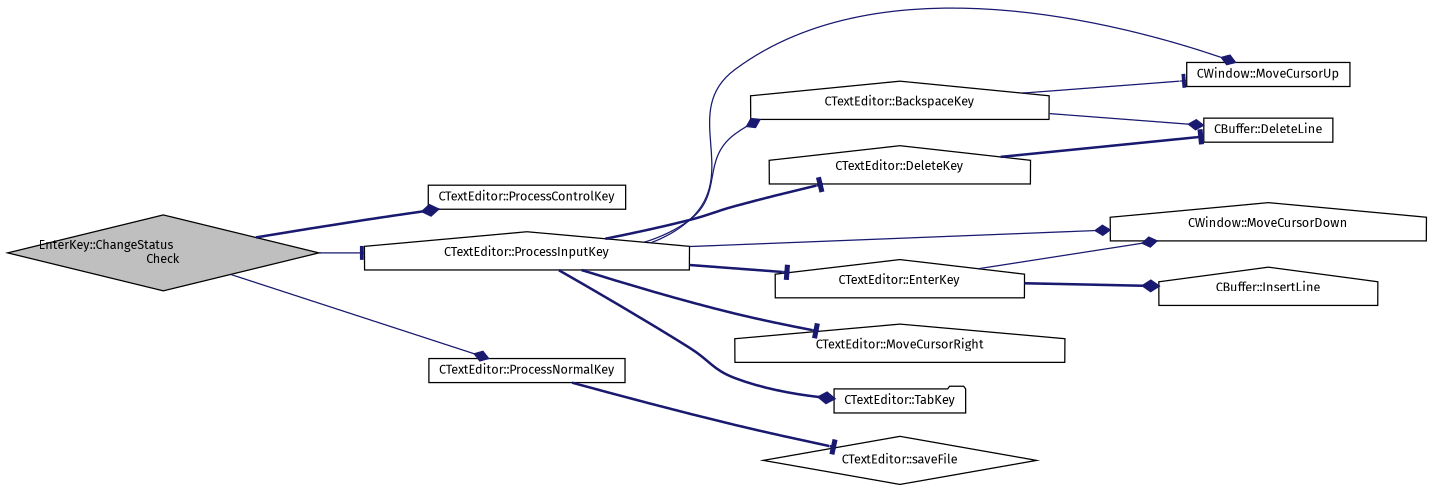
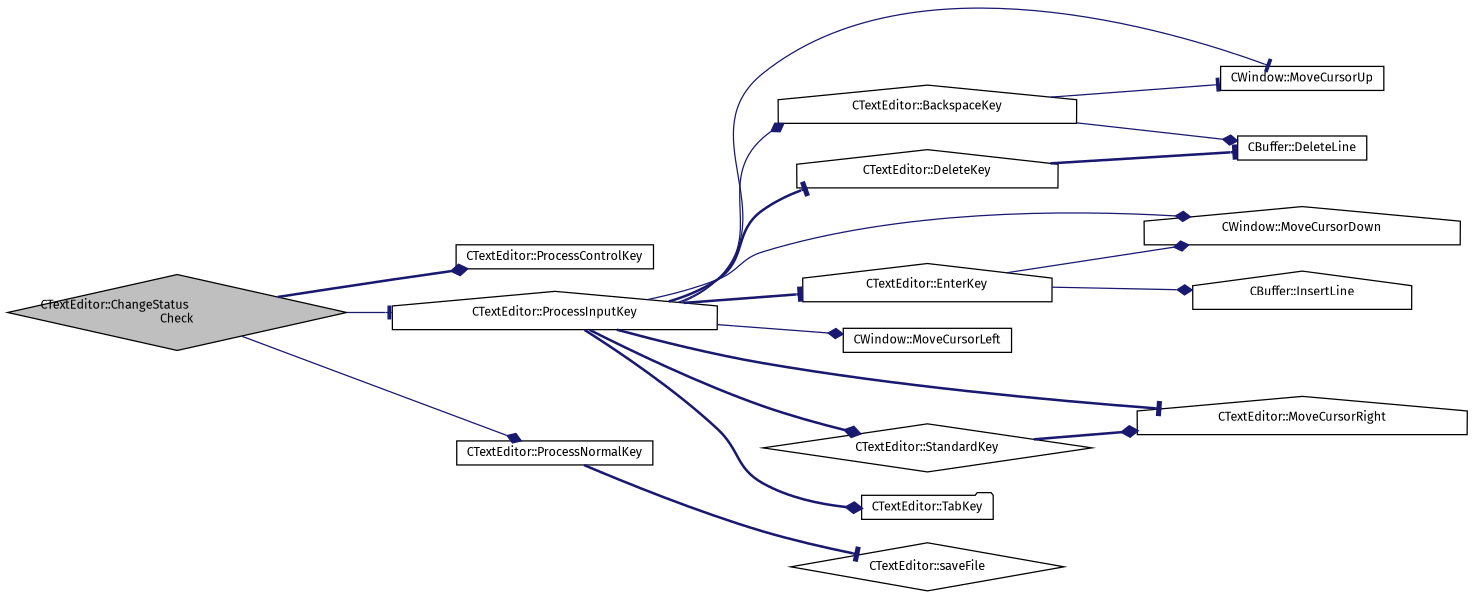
edge "CTextEditor::ProcessInputKey" -> "CWindow::MoveCursorUp": arrowhead diamond -> tee
node "EnterKey::ChangeStatus Check": label "EnterKey::ChangeStatus Check" -> "CTextEditor::ChangeStatus Check"
edge "CTextEditor::EnterKey" -> "CBuffer::InsertLine": style bold -> solid
node "CWindow::MoveCursorLeft": added
node "CTextEditor::StandardKey": added
